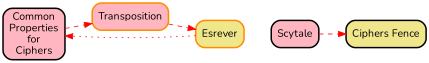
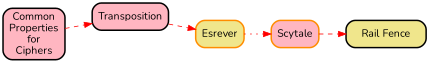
node "Transposition": color darkorange -> black
node "Scytale": color black -> darkorange
node "Ciphers Fence": label "Ciphers Fence" -> "Rail Fence"
edge "Esrever" -> "Common Properties for Ciphers": now "Esrever" -> "Scytale"
